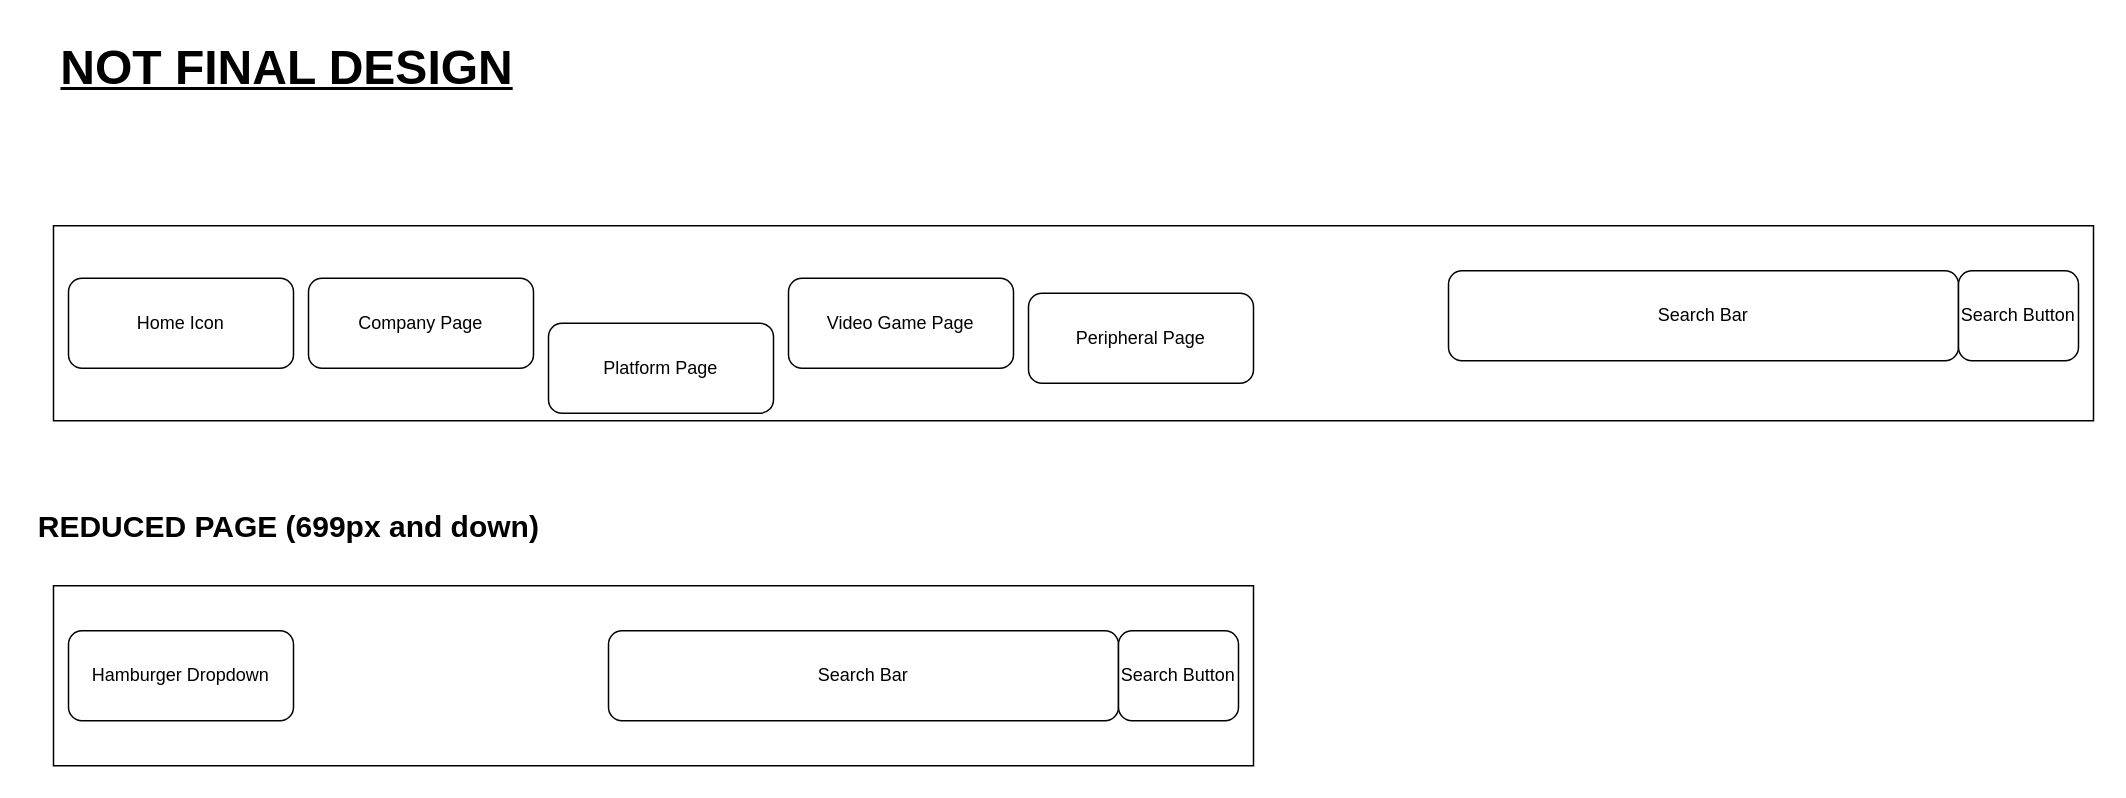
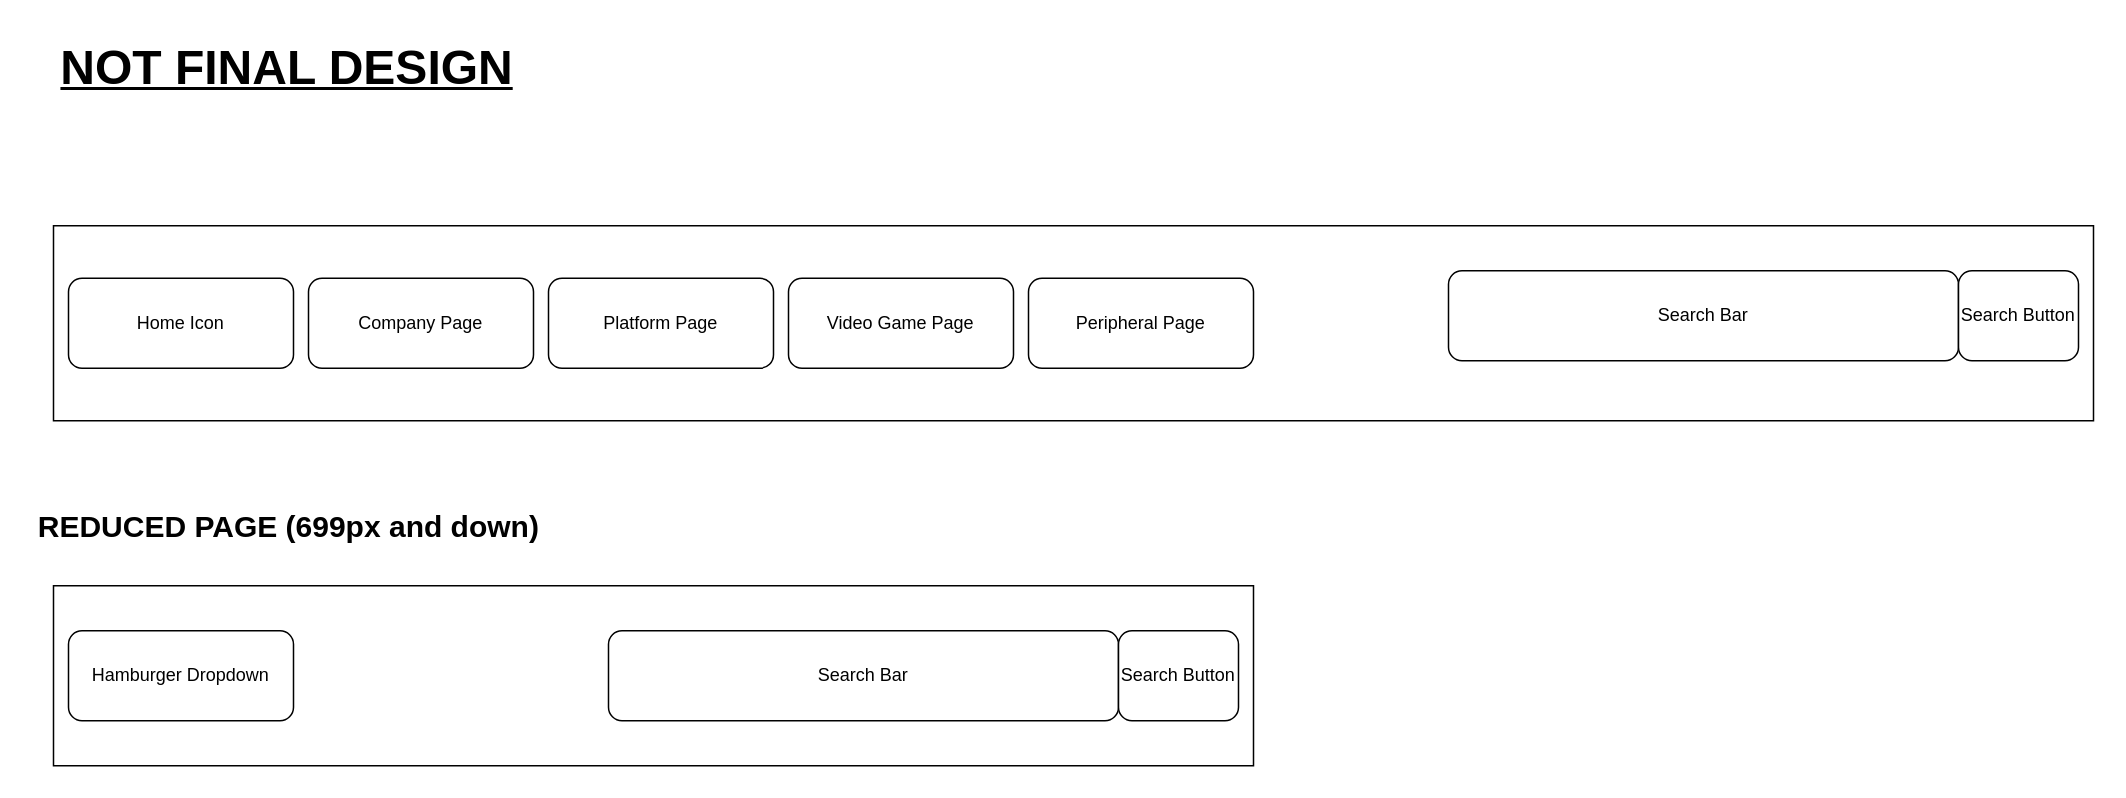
node "Peripheral Page": moved (1141, 338) -> (1141, 323)
node "Platform Page": moved (661, 368) -> (661, 323)
